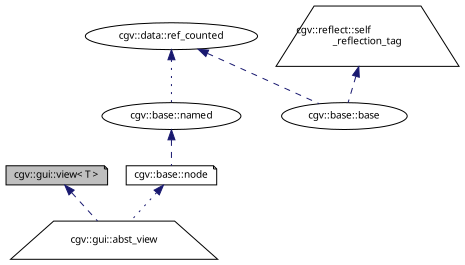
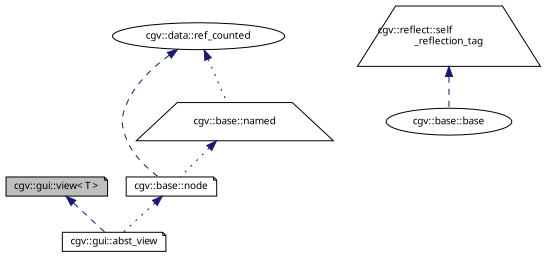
edge "cgv::base::base" -> "cgv::data::ref_counted": now "cgv::base::node" -> "cgv::data::ref_counted"
node "cgv::base::named": shape ellipse -> trapezium
edge "cgv::base::node" -> "cgv::base::named": style dashed -> dotted
node "cgv::gui::abst_view": shape trapezium -> note
